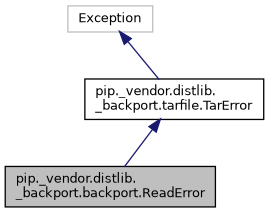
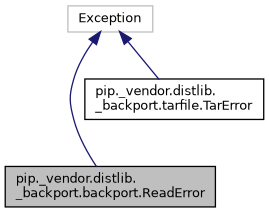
edge "pip._vendor.distlib. _backport.backport.ReadError" -> "pip._vendor.distlib. _backport.tarfile.TarError": now "pip._vendor.distlib. _backport.backport.ReadError" -> "Exception"
